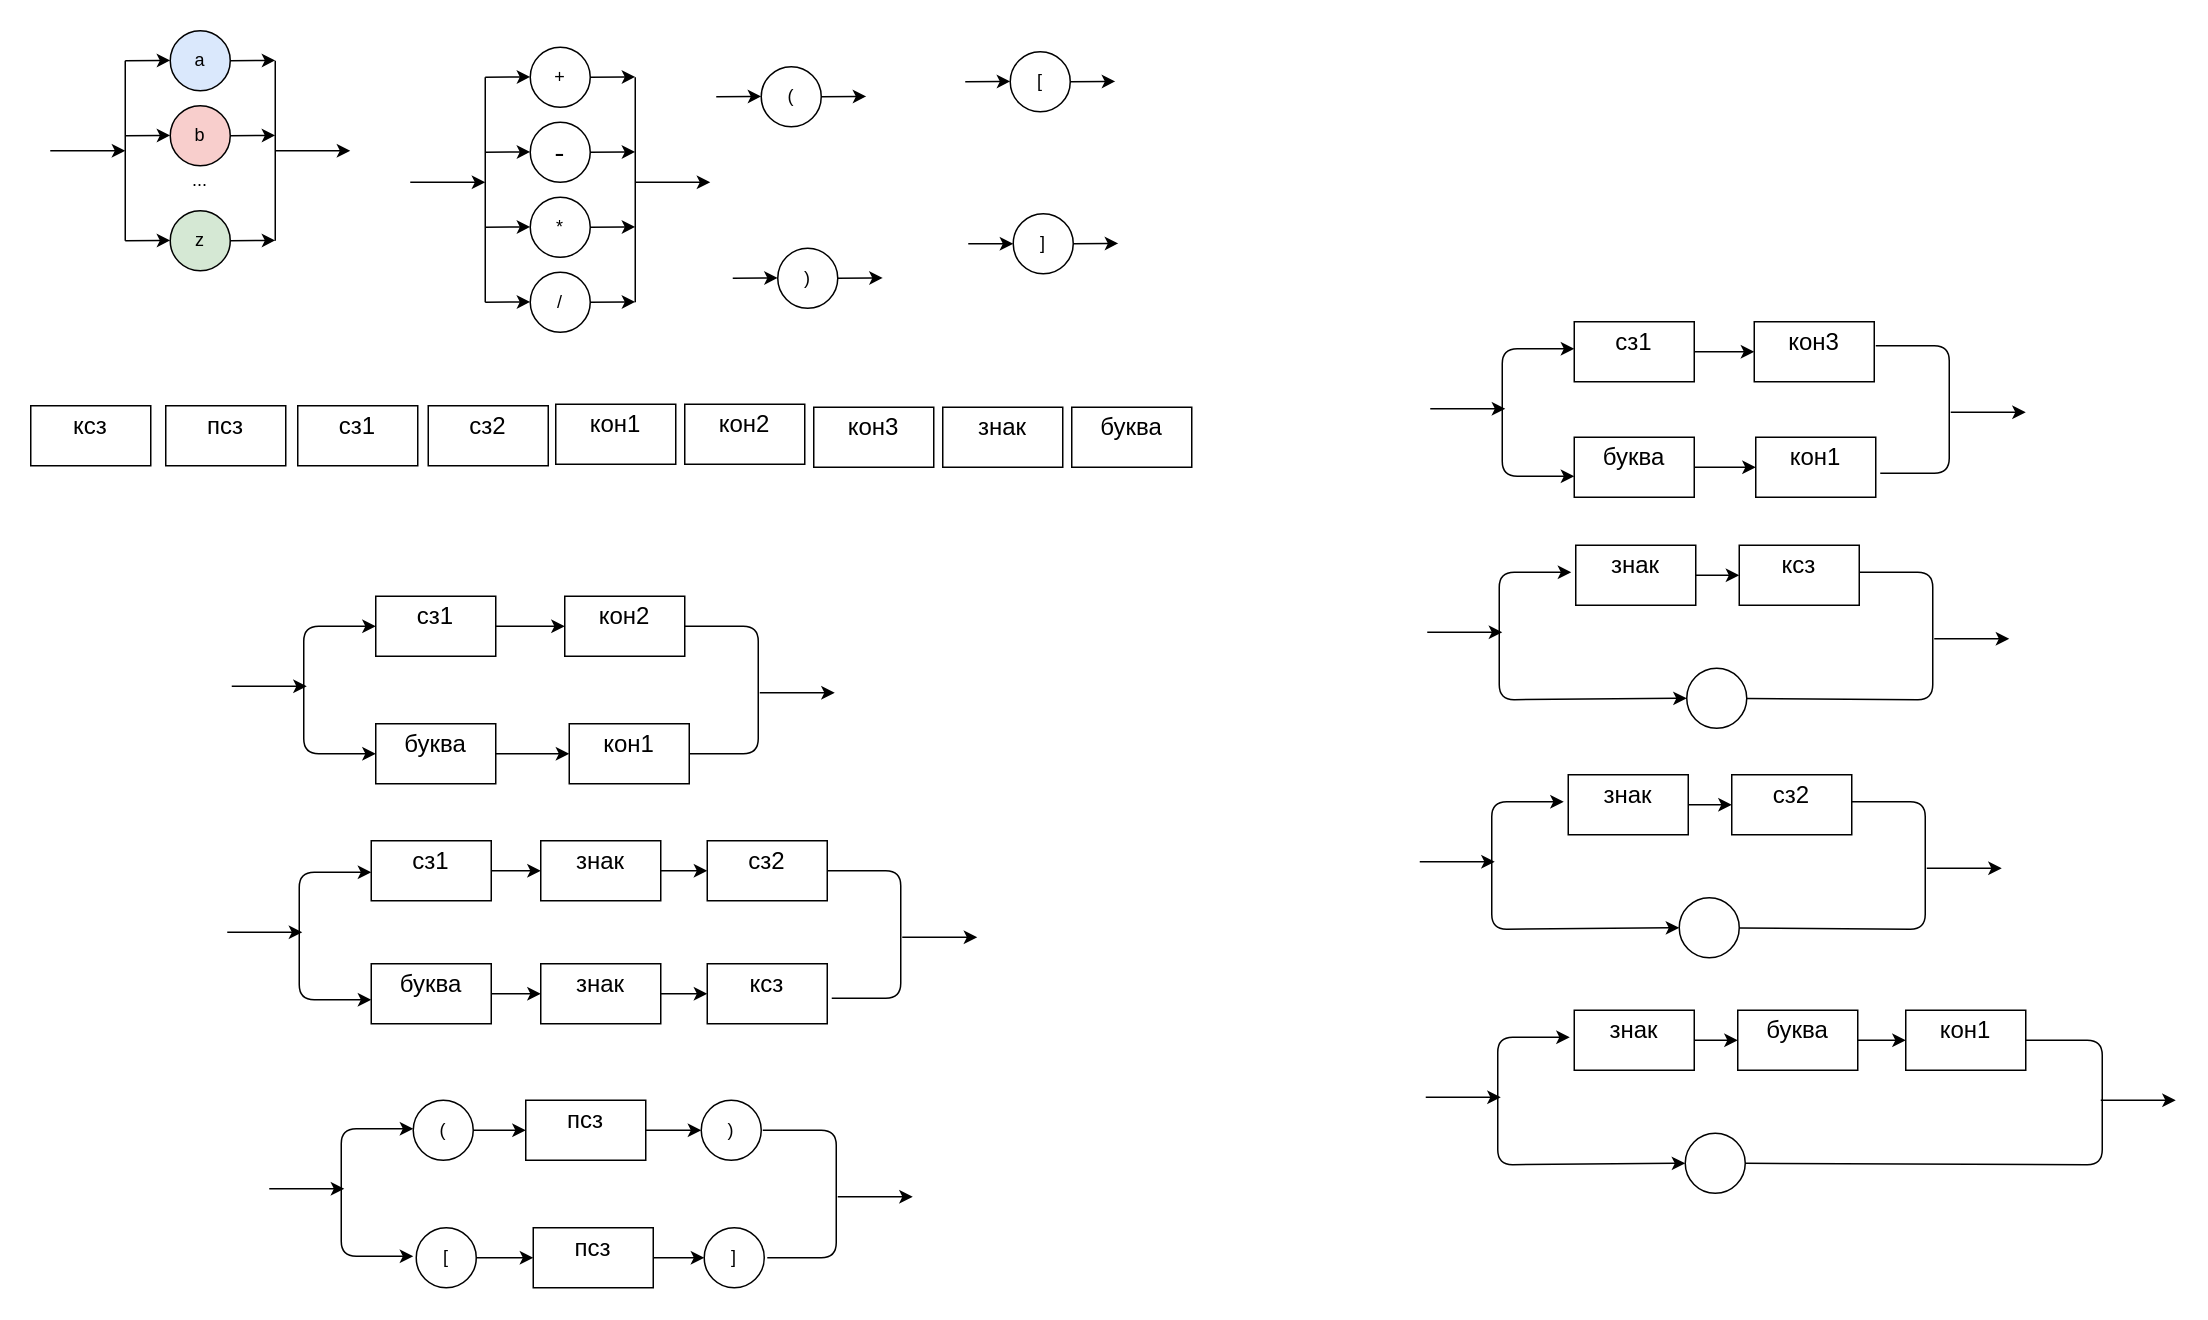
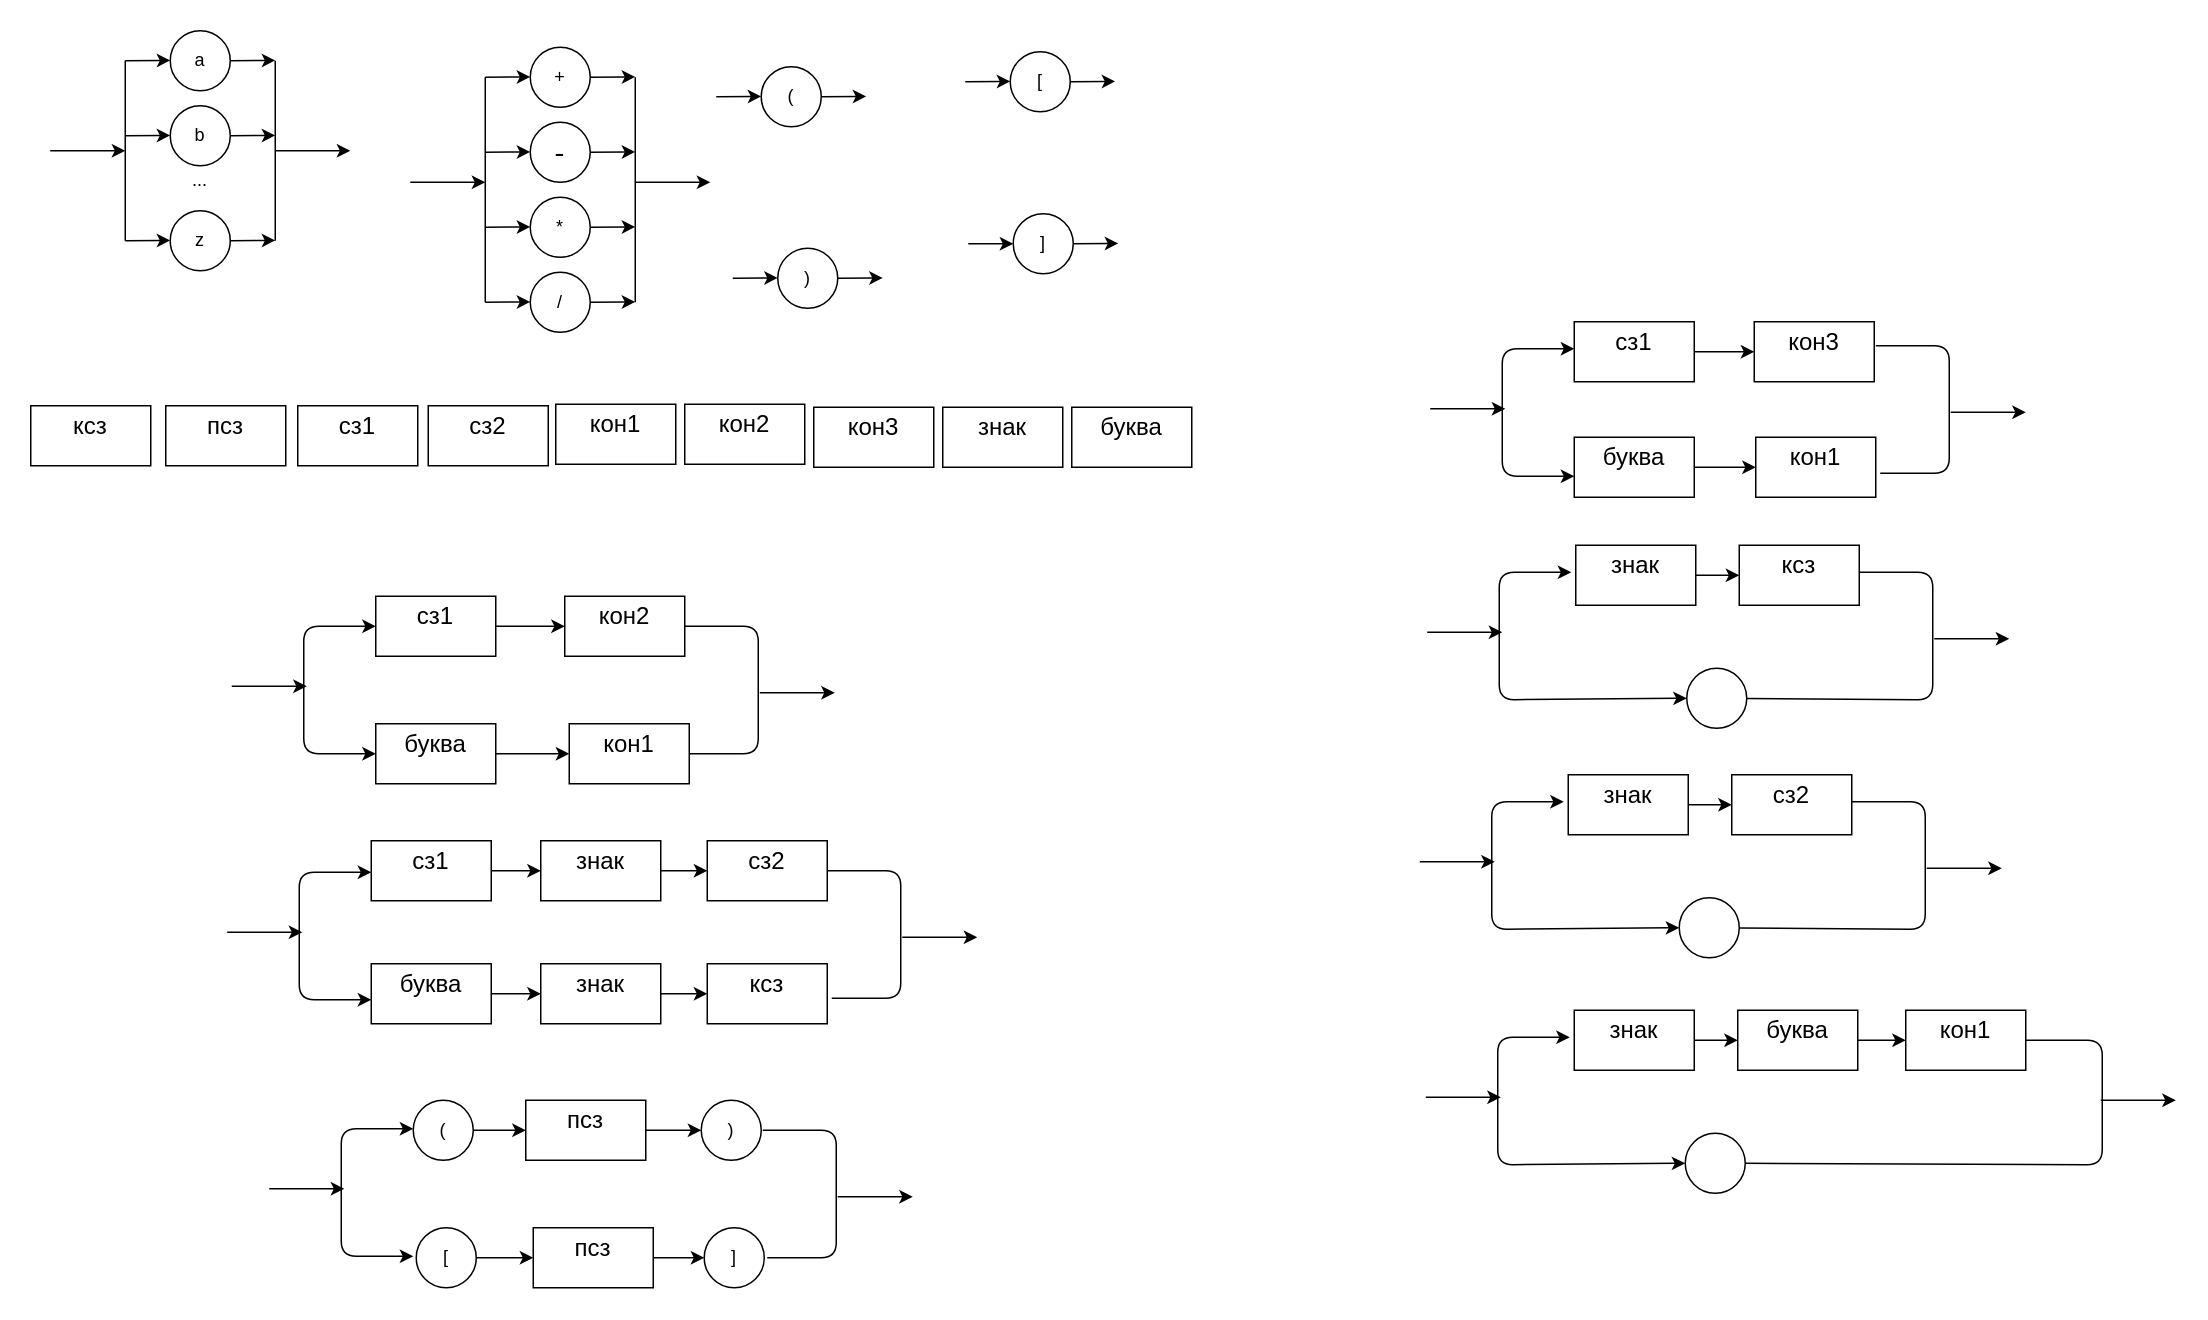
node "a": fillcolor #dae8fc -> #ffffff
node "b": fillcolor #f8cecc -> #ffffff
node "z": fillcolor #d5e8d4 -> #ffffff
